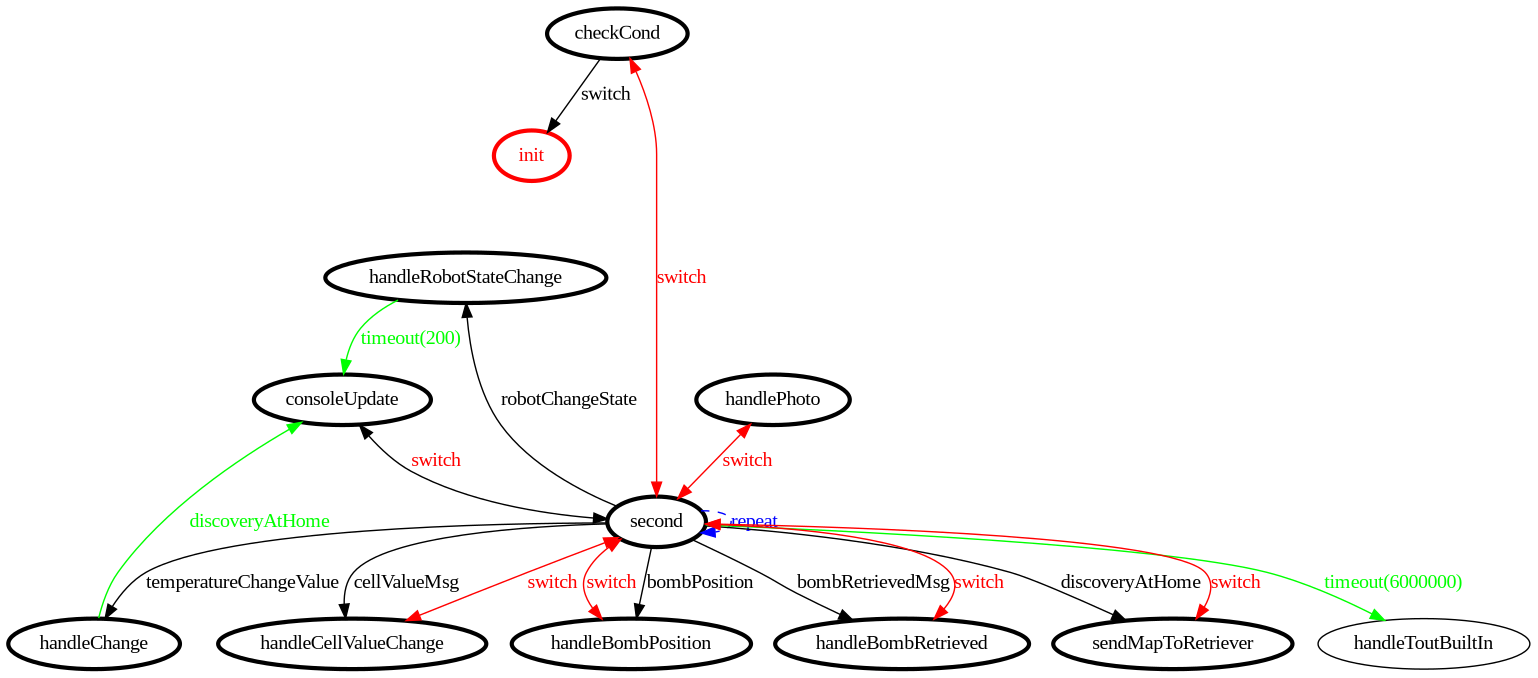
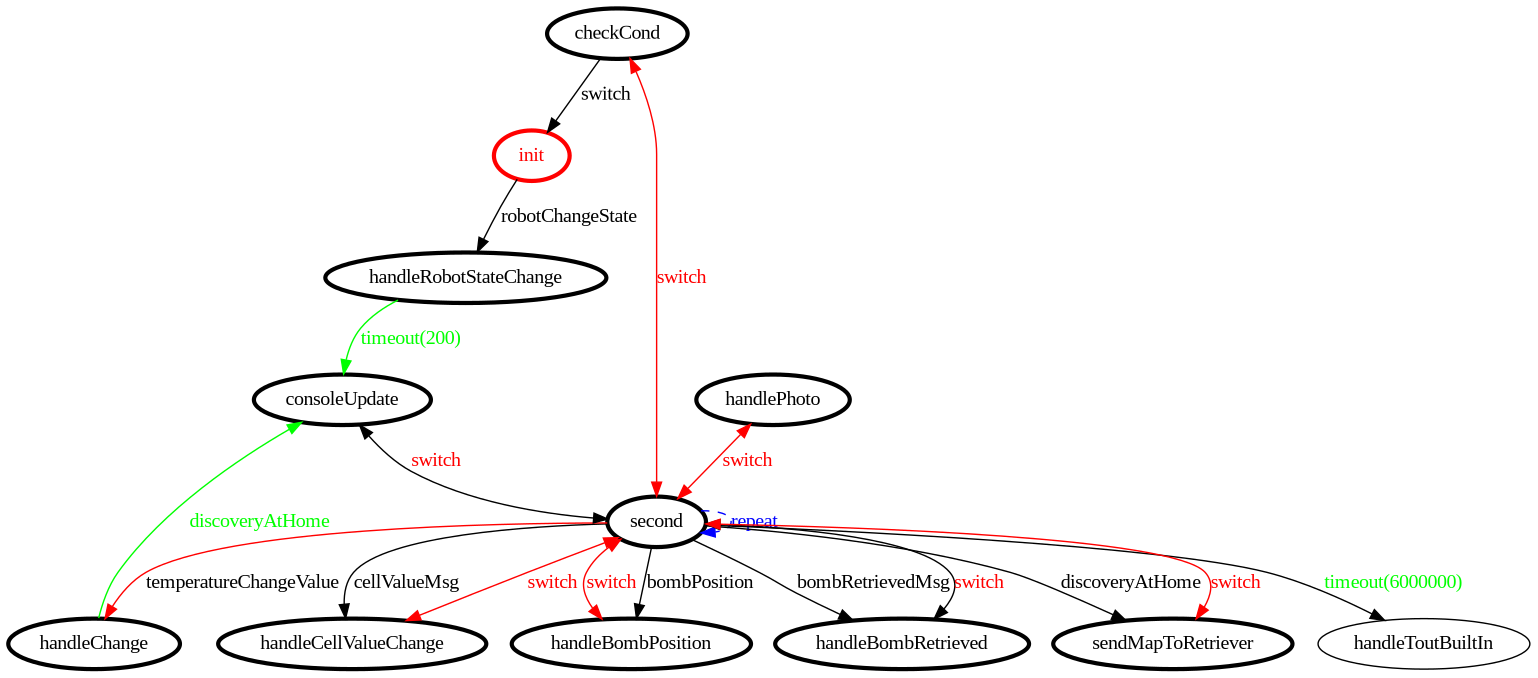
edge "second" -> "handleRobotStateChange": now "init" -> "handleRobotStateChange"
edge "second" -> "handleChange": color black -> red
edge "second" -- "handleBombRetrieved": color red -> black
edge "second" -> "handleToutBuiltIn": color green -> black
